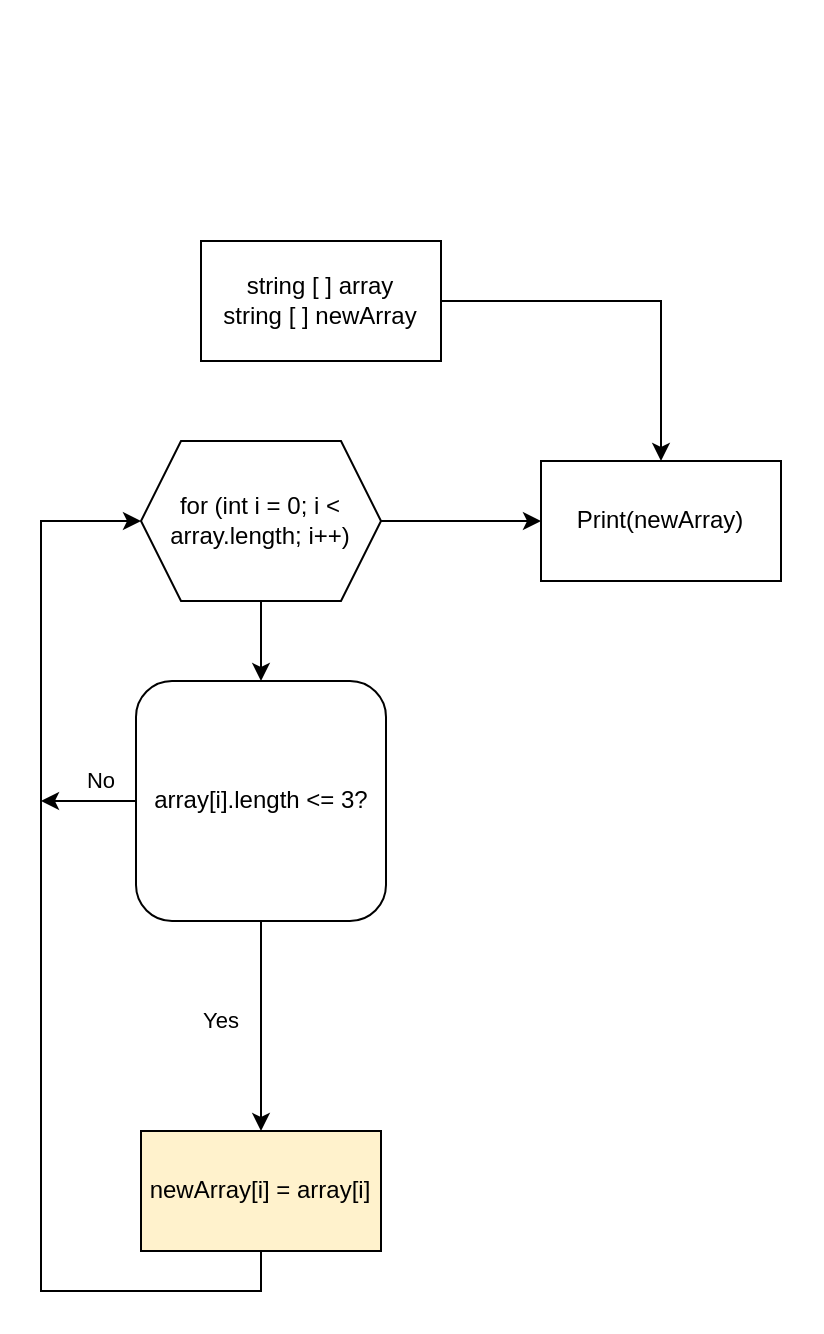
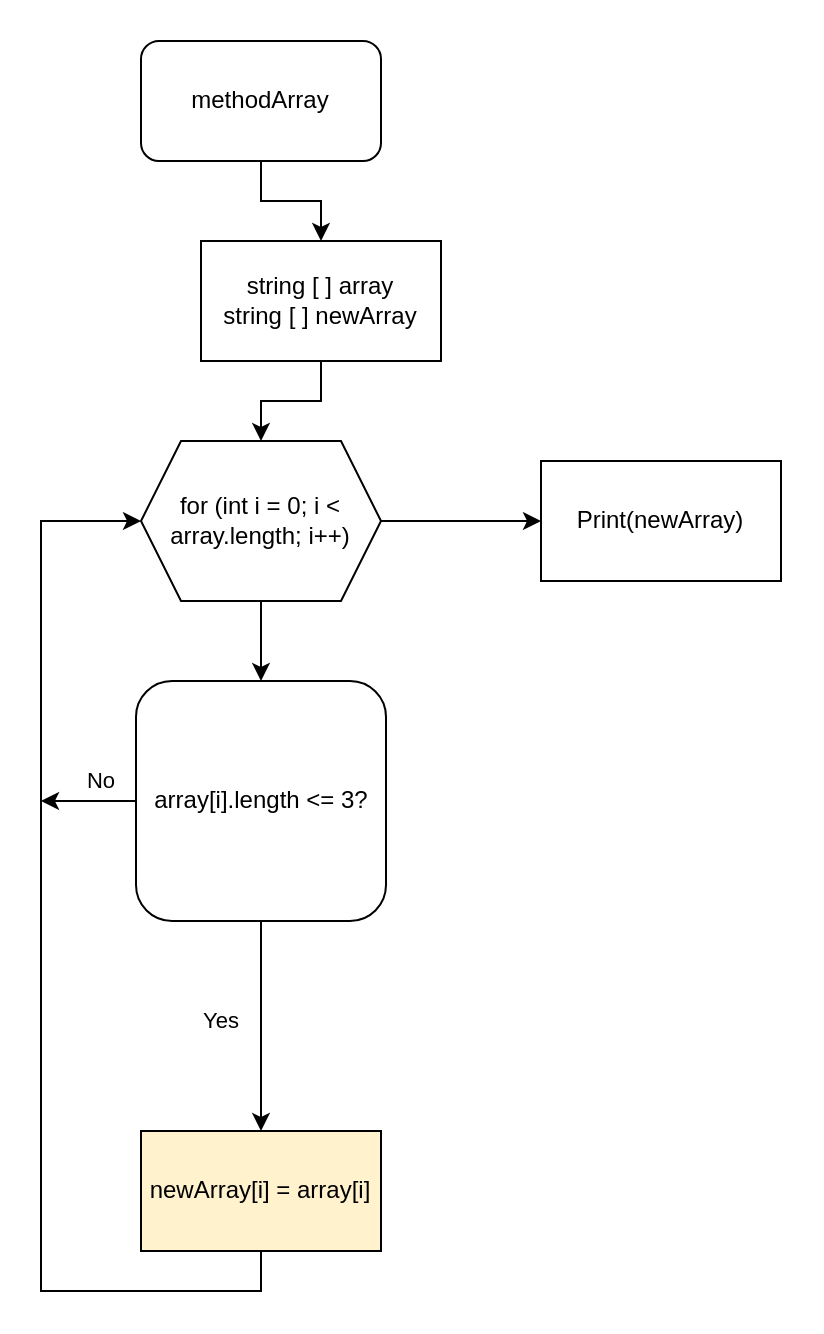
node "methodArray": added
edge "methodArray" -> "string [ ] array string [ ] newArray": added
edge "string [ ] array string [ ] newArray" -> "Print(newArray)": now "string [ ] array string [ ] newArray" -> "for (int i = 0; i < array.length; i++)"
